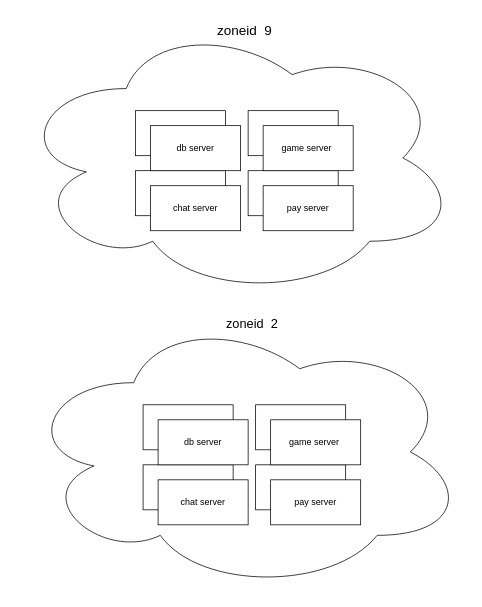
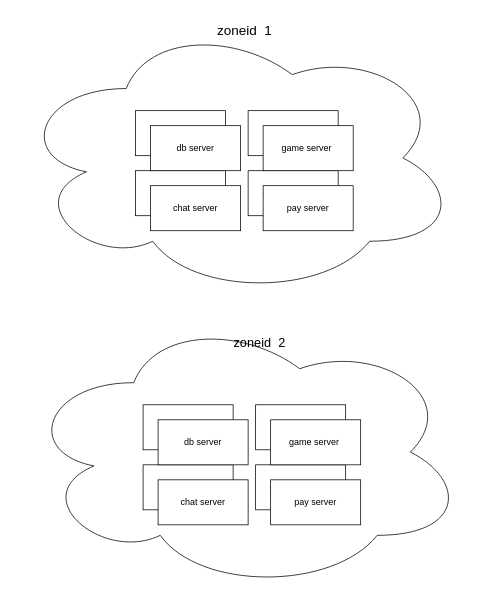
node "zoneid 9": label "zoneid 9" -> "zoneid 1"
node "zoneid 2": moved (252, 324) -> (259, 343)
